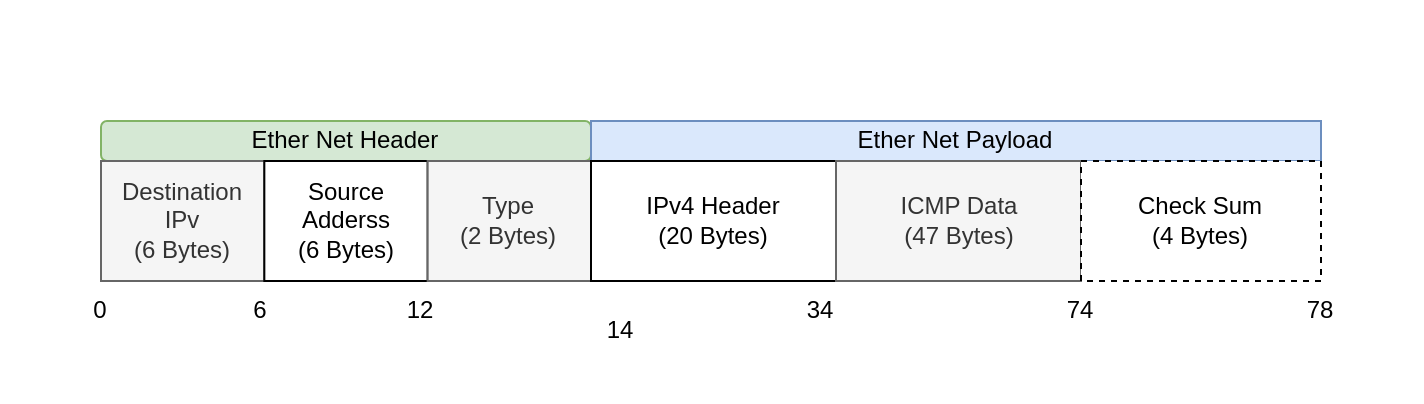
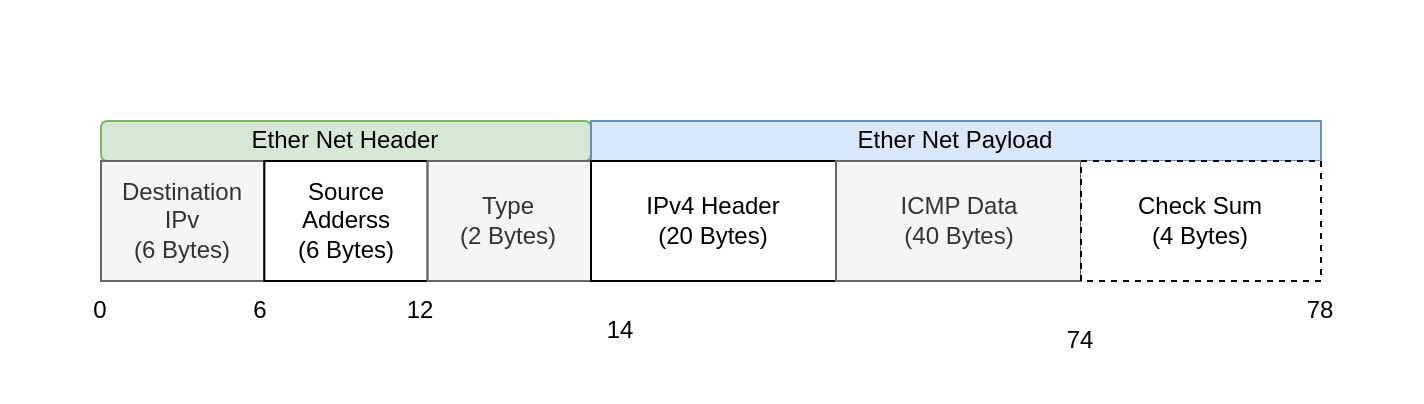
node "ICMP Data (47 Bytes)": label "ICMP Data (47 Bytes)" -> "ICMP Data (40 Bytes)"
node "34": removed
node "74": moved (1081, 311) -> (1081, 341)
